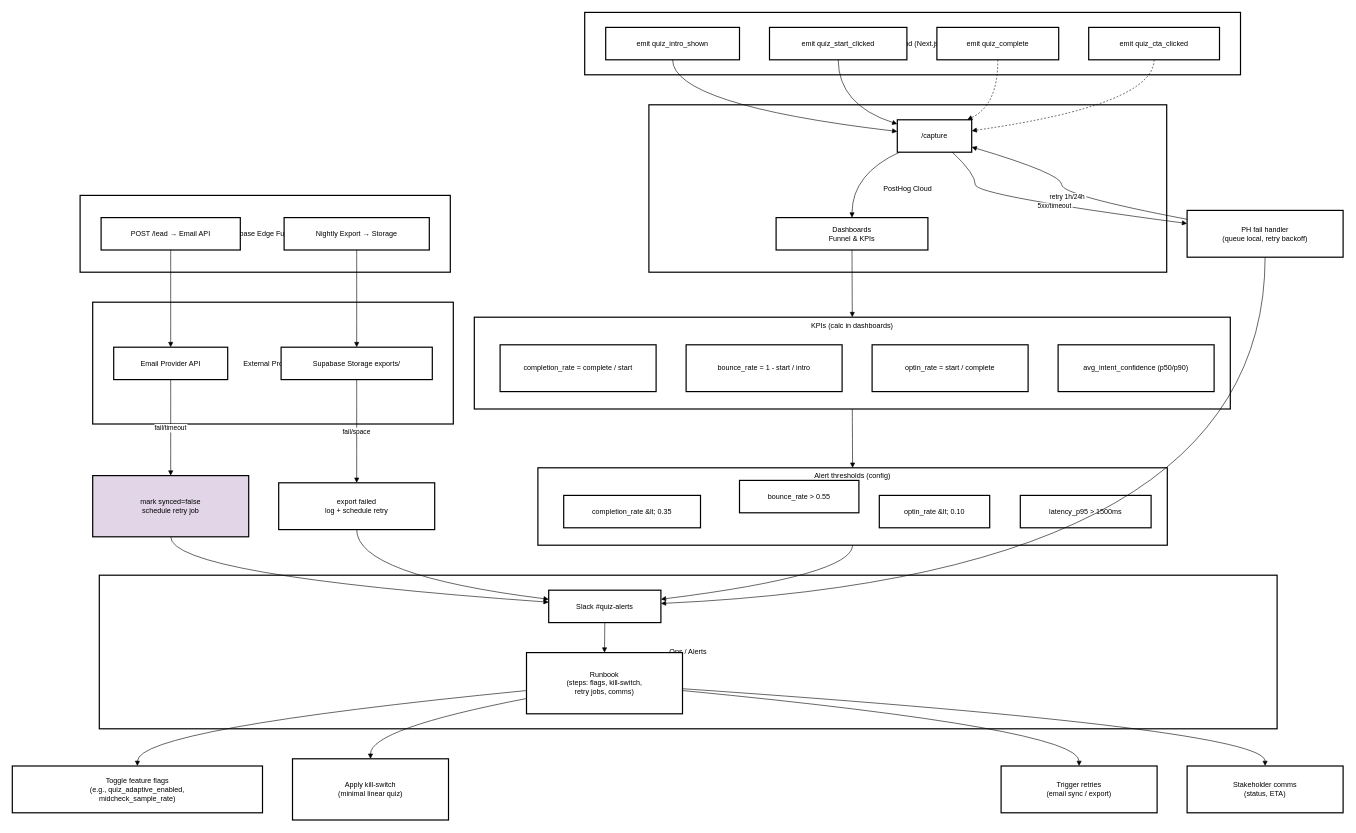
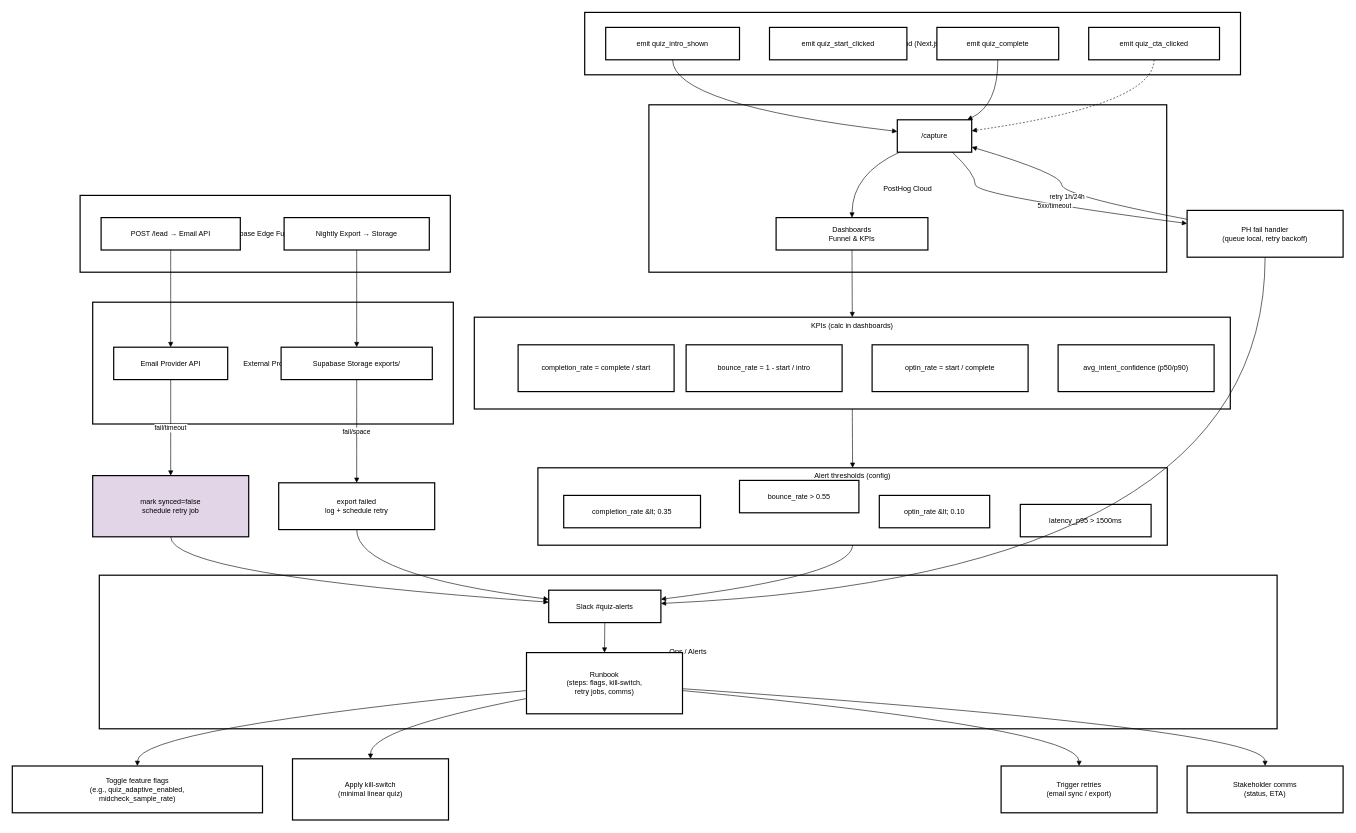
edge "emit quiz_complete" -> "/capture": style dashed -> solid
edge "emit quiz_start_clicked" -> "/capture": removed
node "completion_rate = complete / start": moved (578, 368) -> (596, 368)
node "latency_p95 > 1500ms": moved (1086, 512) -> (1086, 521)
